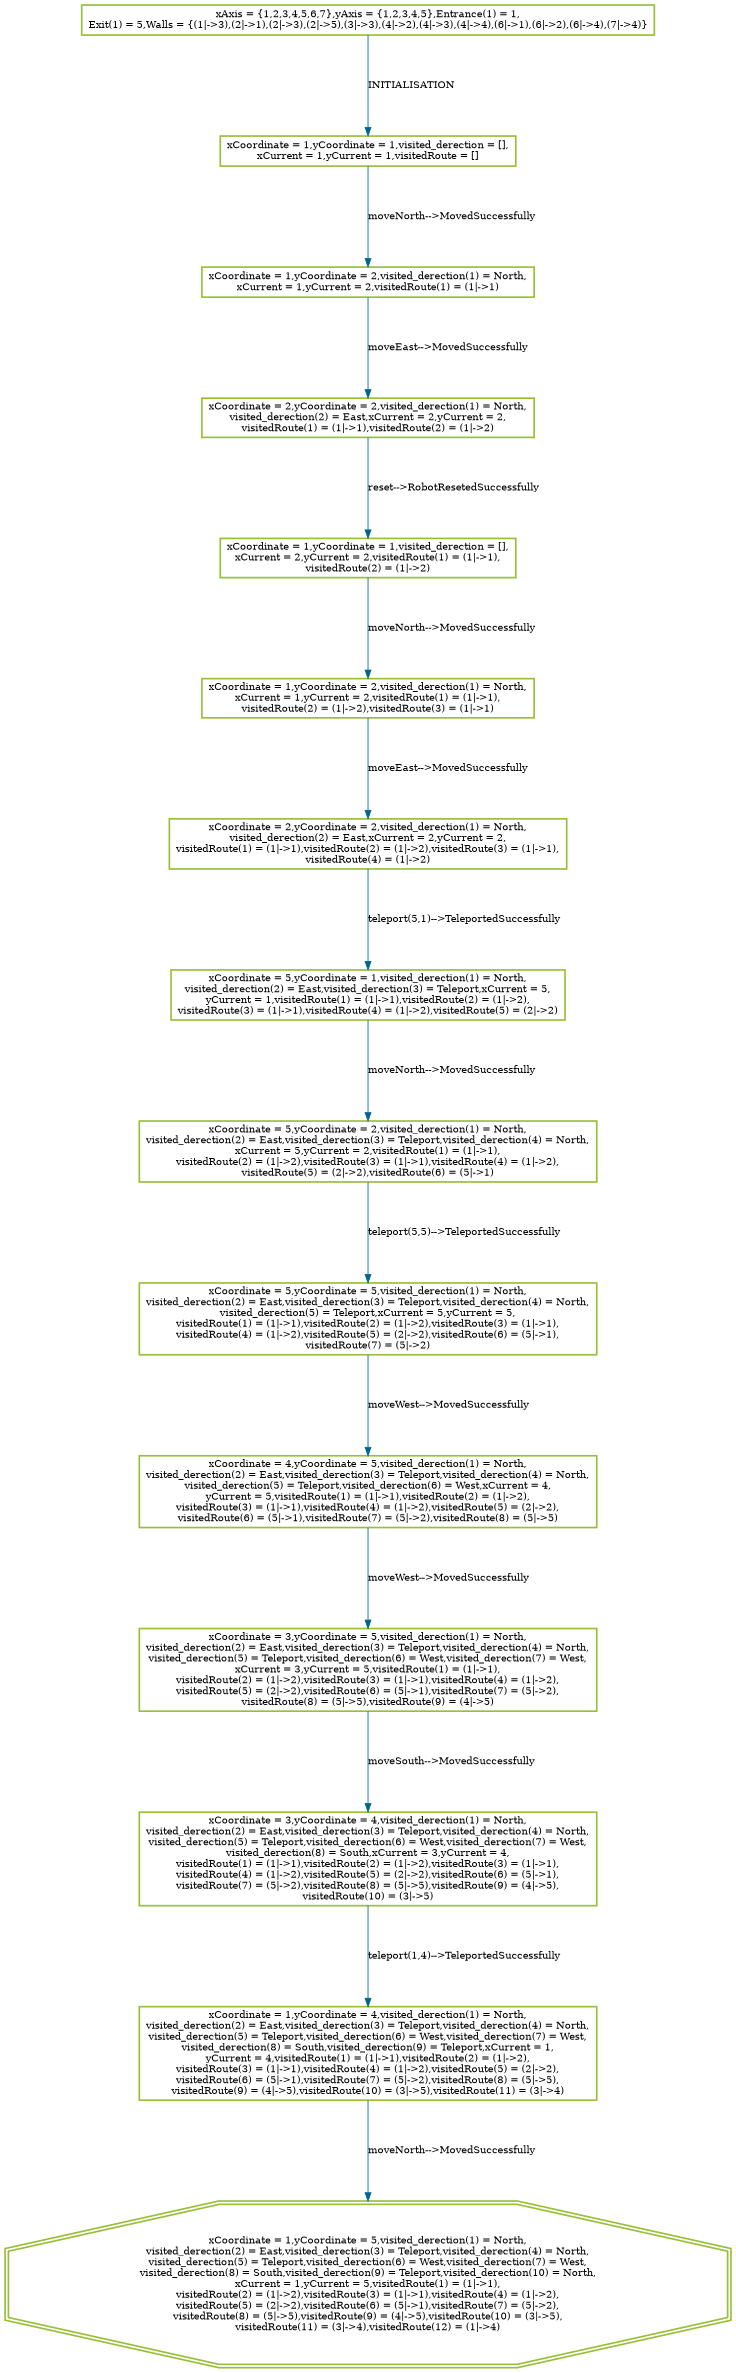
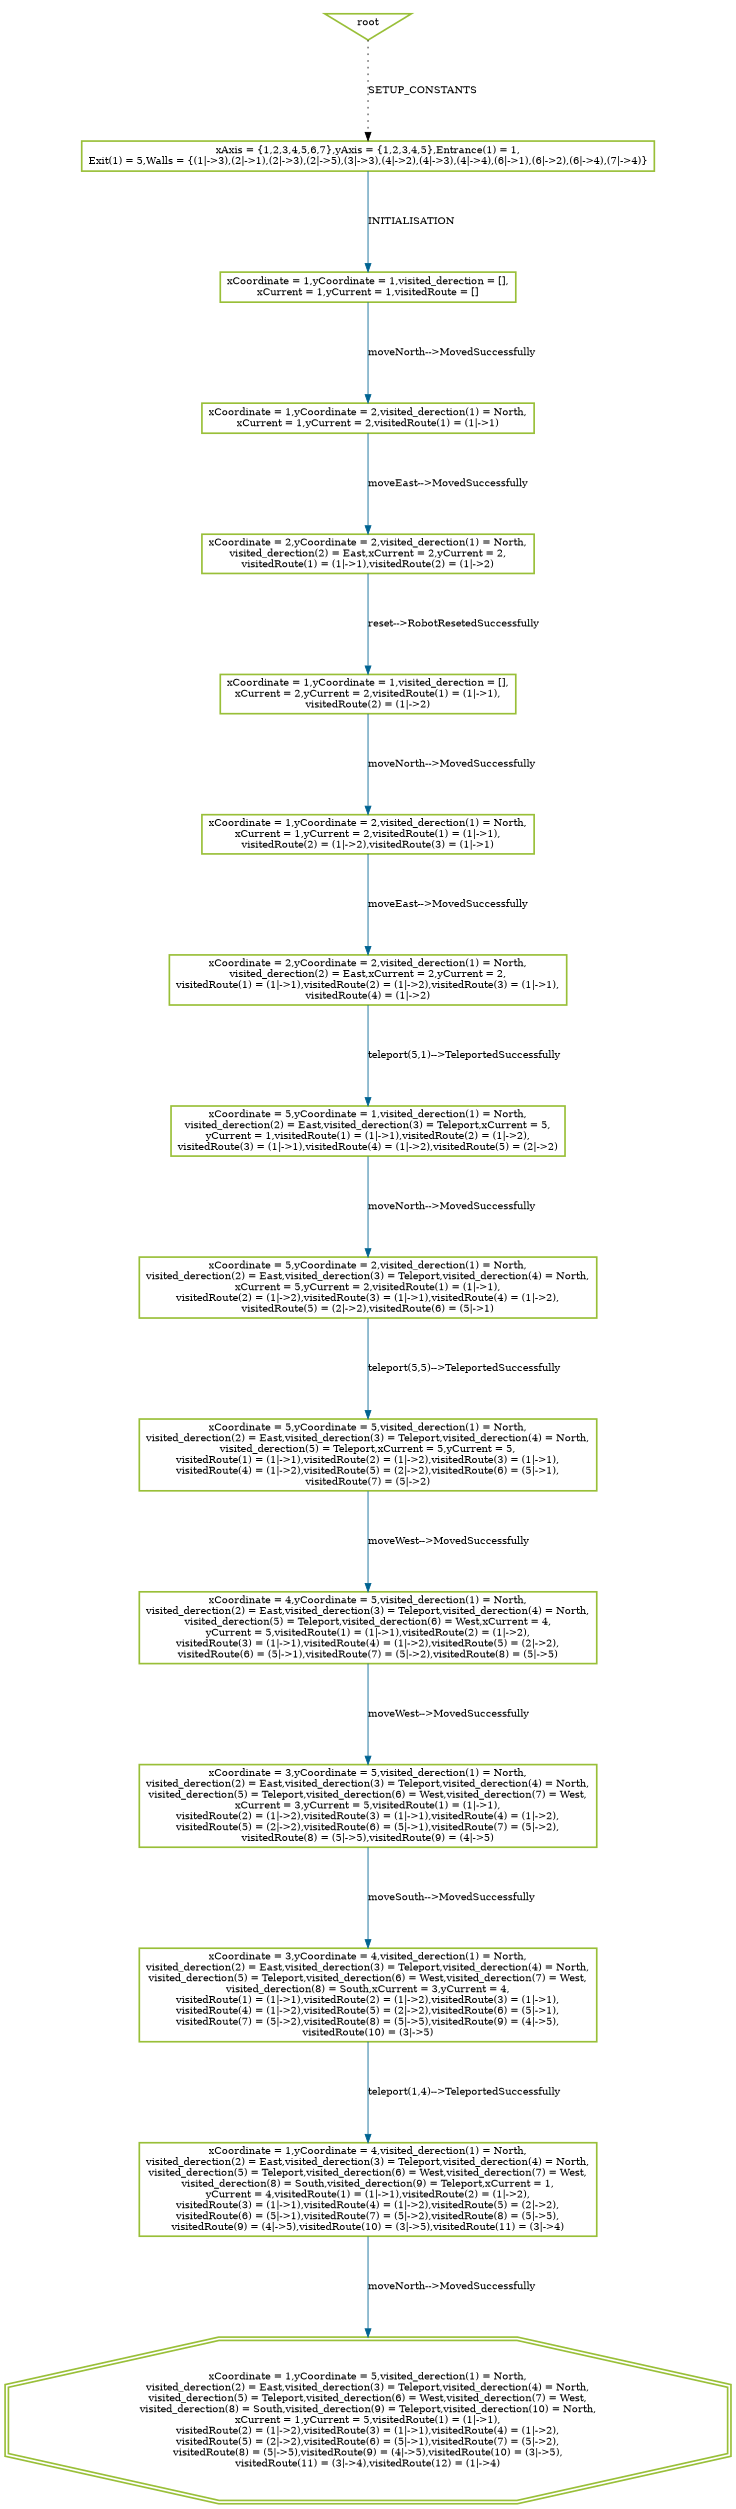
node "root": added
